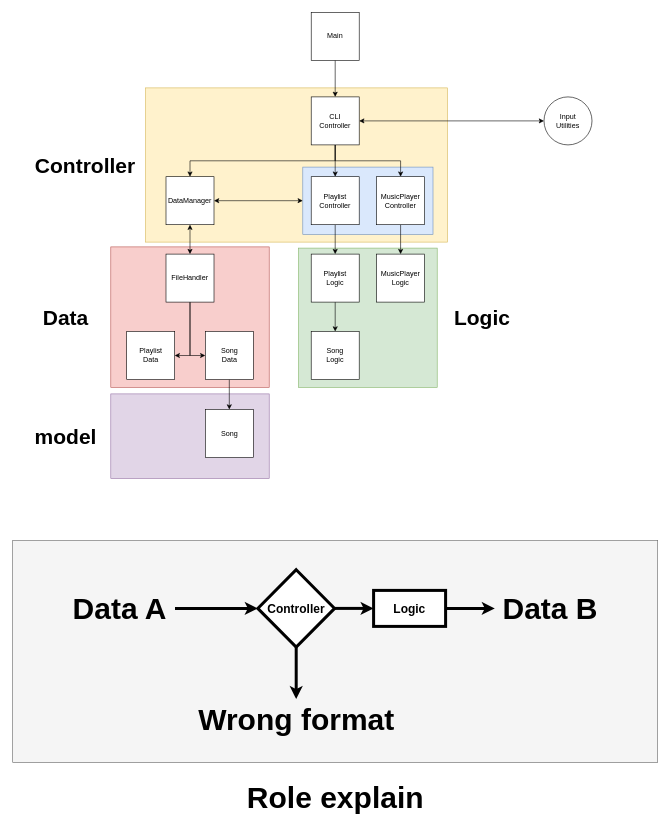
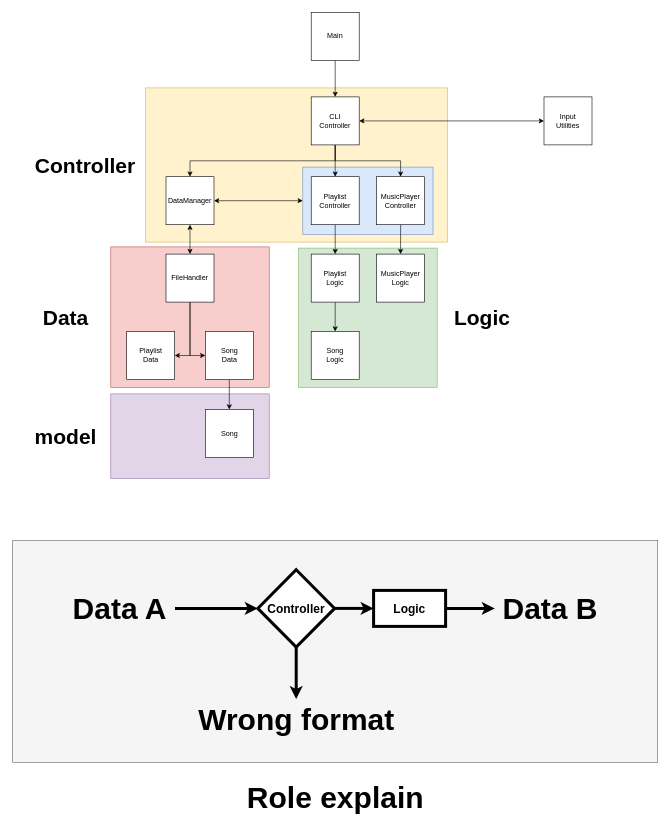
node "Input Utilities": shape ellipse -> rectangle
